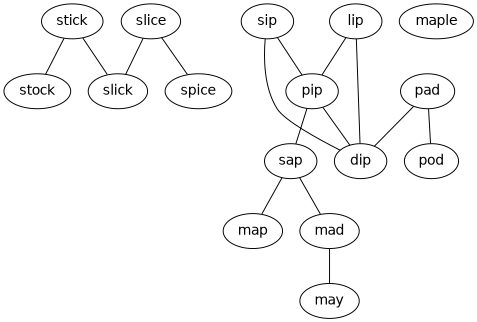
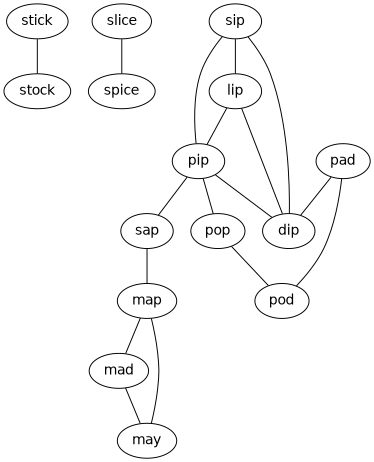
node "maple": removed
edge "sip" -- "lip": added
node "slick": removed
edge "sap" -- "mad": now "map" -- "mad"
node "pop": added
edge "map" -- "may": added
